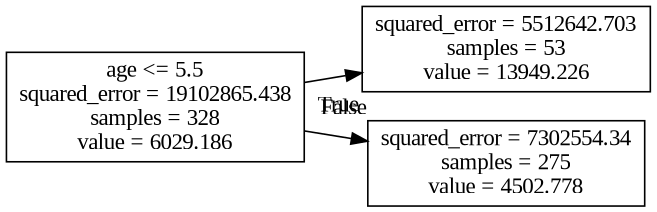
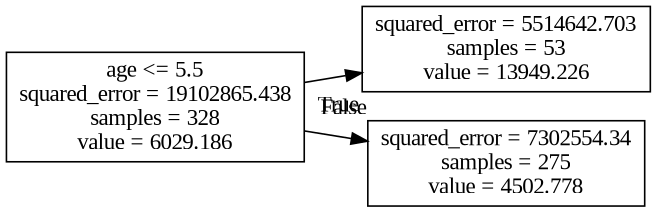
node "squared_error = 5512642.703 samples = 53 value = 13949.226": label "squared_error = 5512642.703 samples = 53 value = 13949.226" -> "squared_error = 5514642.703 samples = 53 value = 13949.226"
